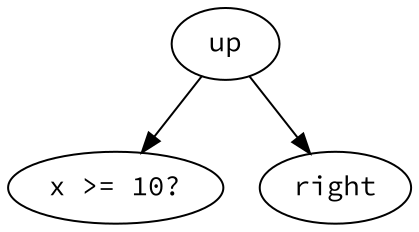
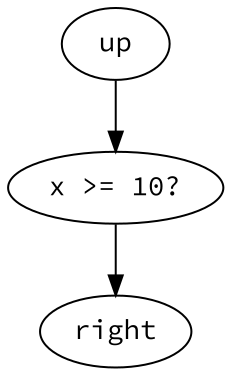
edge "up" -> "right": now "x >= 10?" -> "right"
